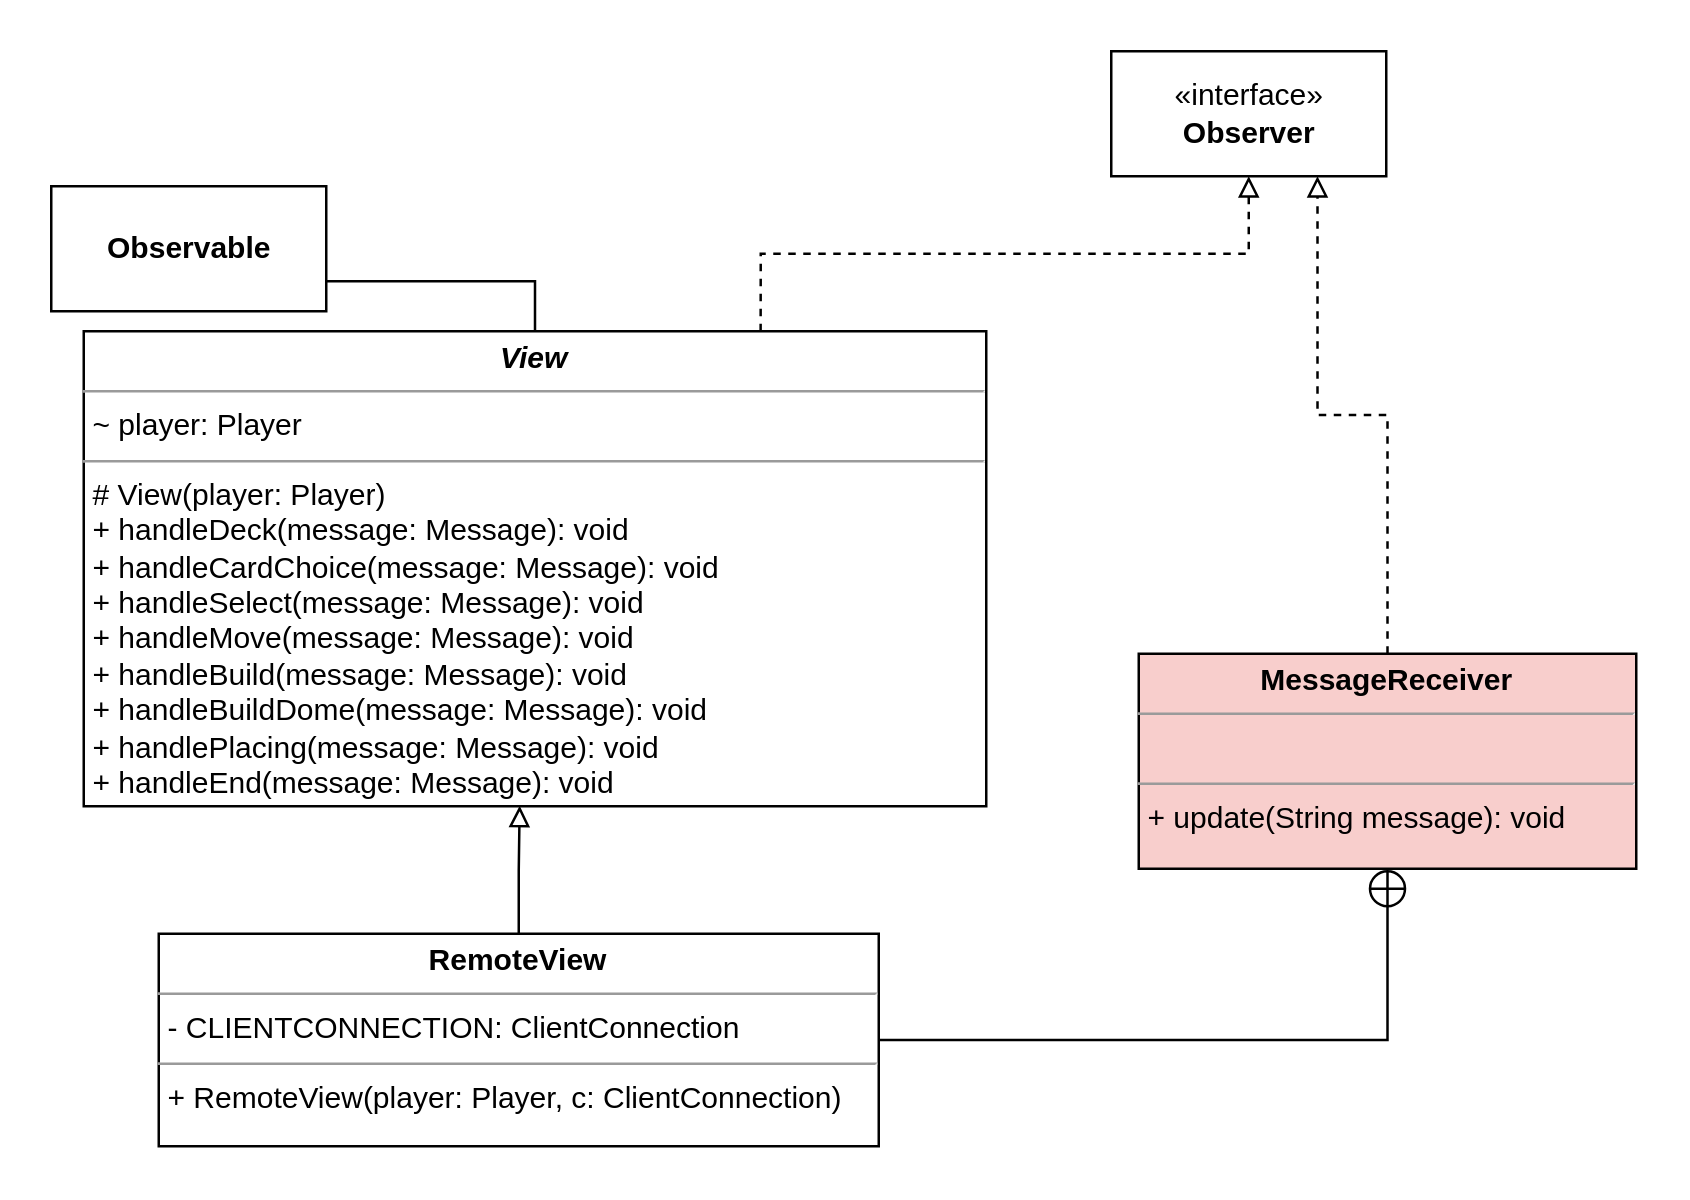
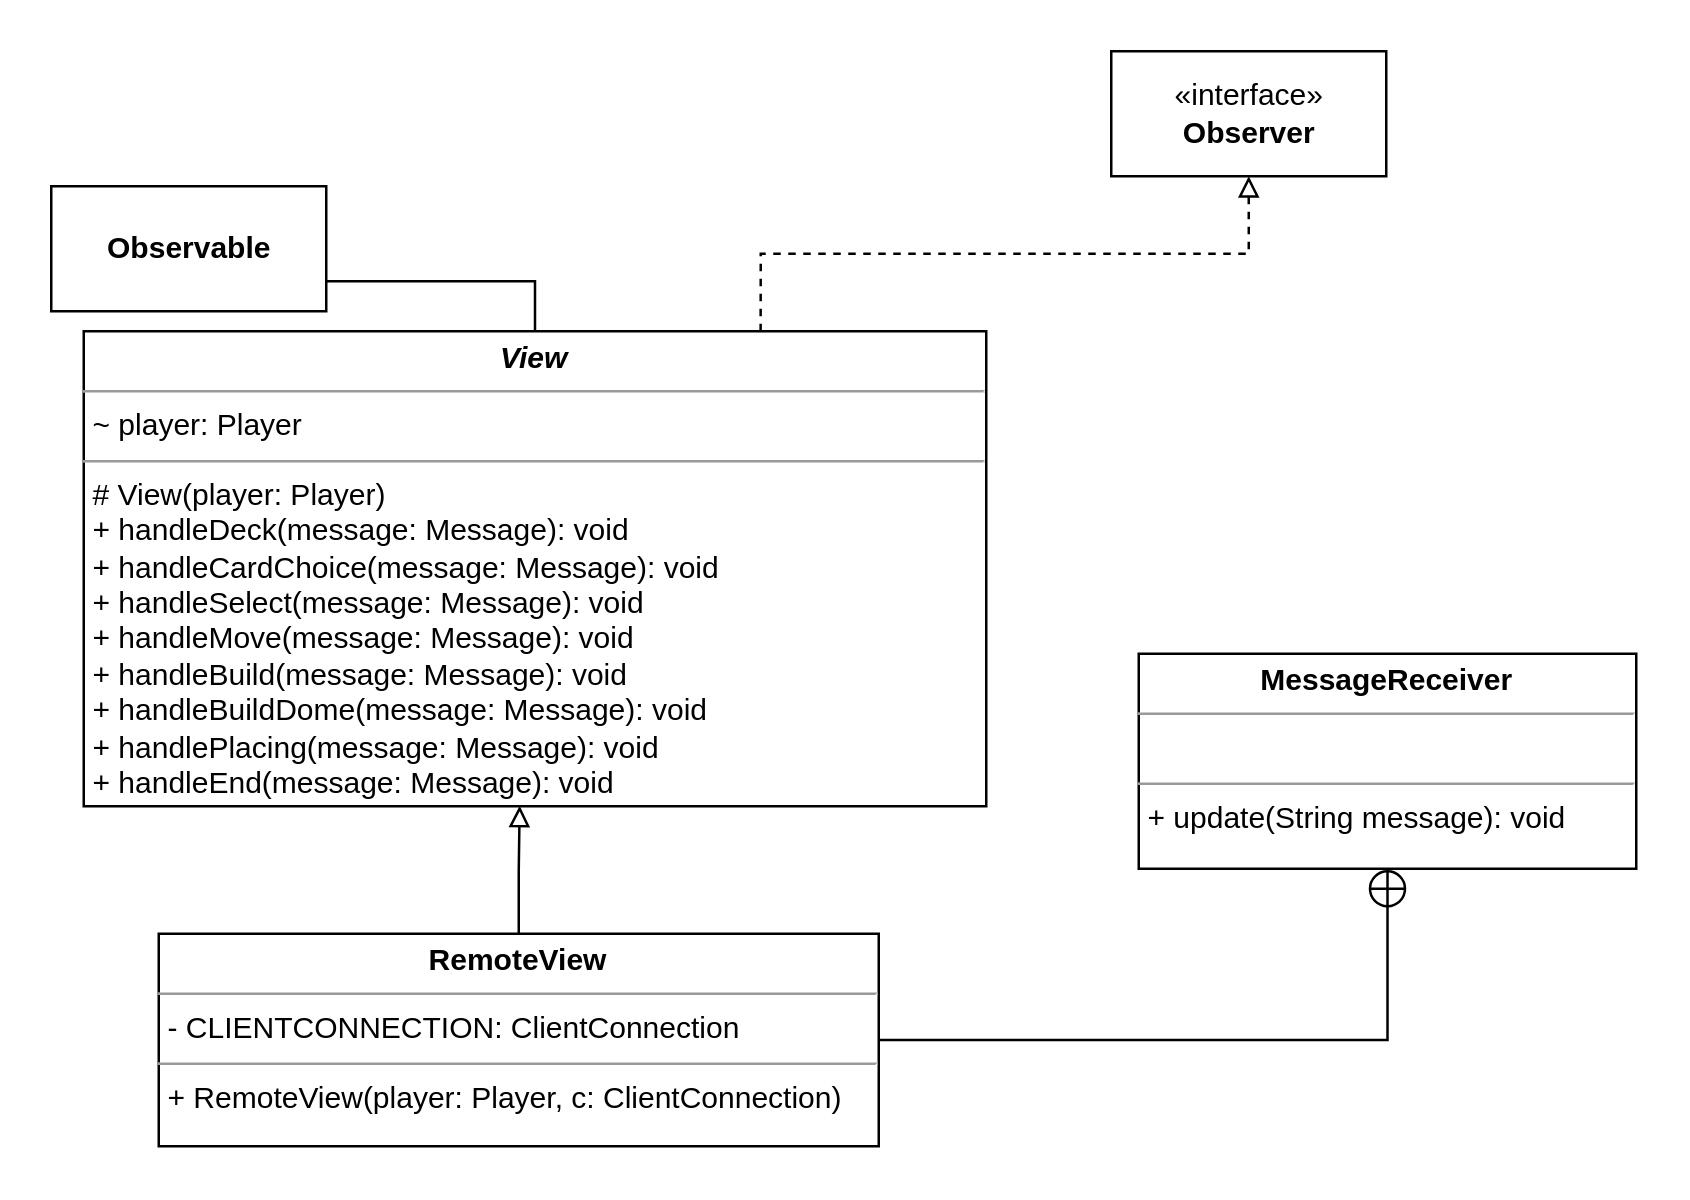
edge "MessageReceiver + update(String message): void" -> "«interface» Observer": removed
node "MessageReceiver + update(String message): void": fillcolor #f8cecc -> #ffffff
